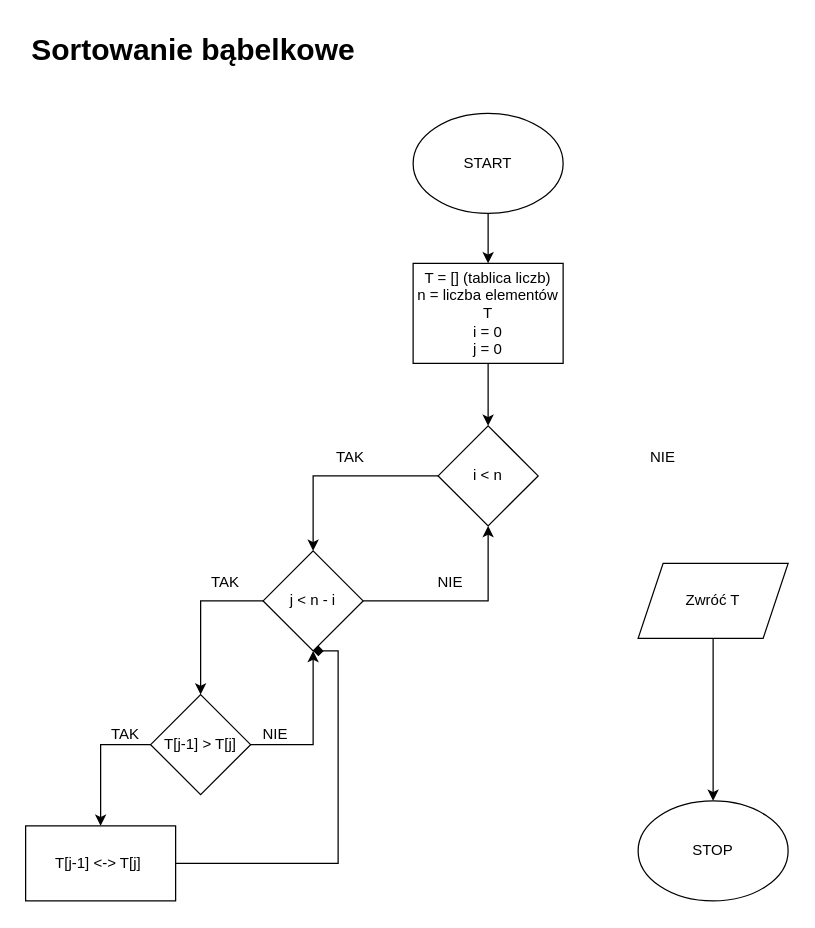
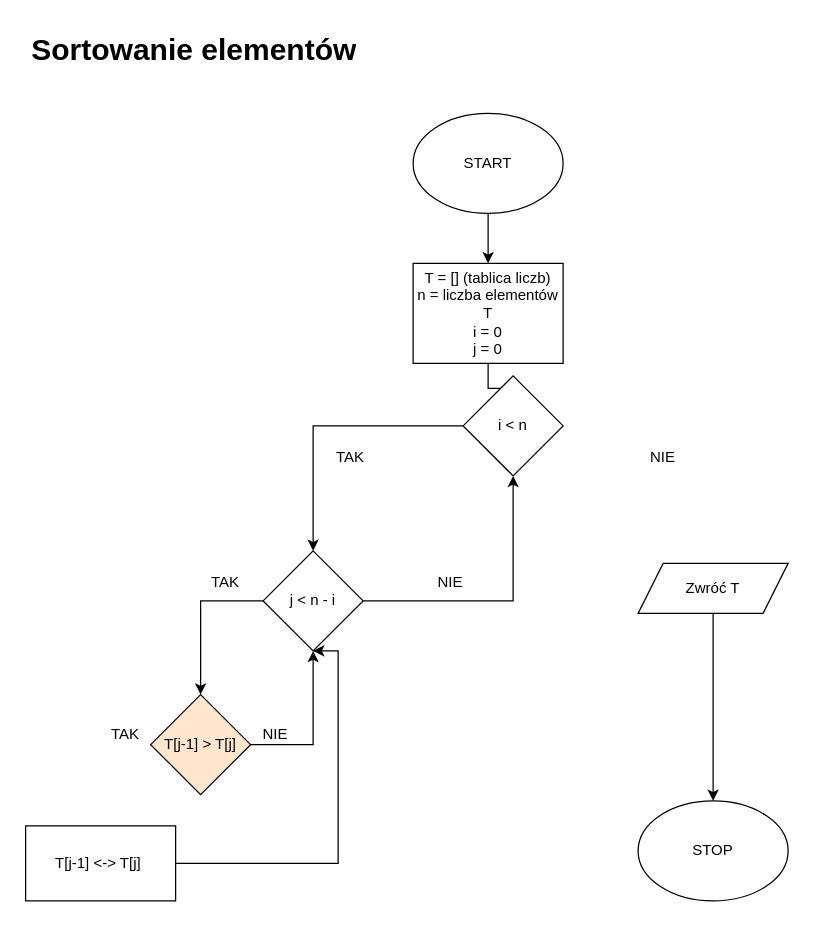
node "Sortowanie bąbelkowe": label "Sortowanie bąbelkowe" -> "Sortowanie elementów"
node "i < n": moved (488, 476) -> (513, 426)
node "Zwróć T": size 150x75 -> 150x50
edge "T[j-1] <-> T[j]" -> "j < n - i": arrowhead diamond -> classic
node "T[j-1] > T[j]": fillcolor #ffffff -> #ffe6cc
edge "T[j-1] > T[j]" -> "T[j-1] <-> T[j]": removed
